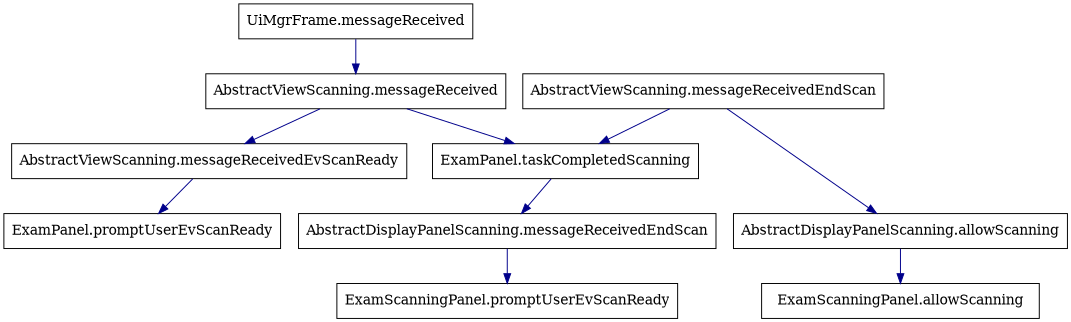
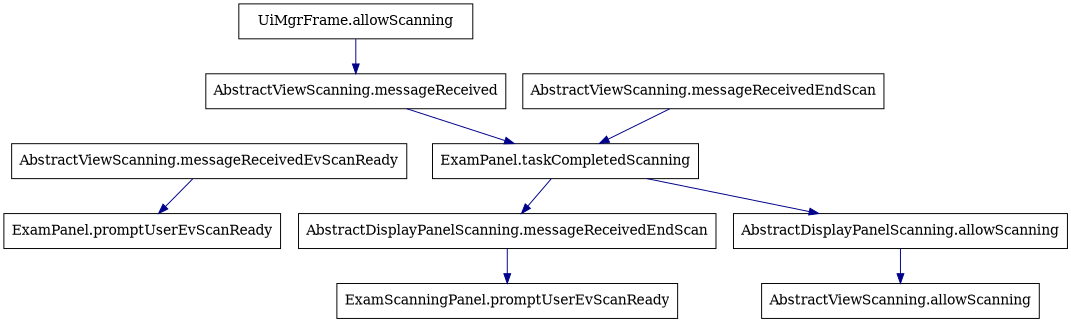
node "UiMgrFrame.messageReceived": label "UiMgrFrame.messageReceived" -> "UiMgrFrame.allowScanning"
edge "AbstractViewScanning.messageReceived" -> "AbstractViewScanning.messageReceivedEvScanReady": removed
edge "AbstractViewScanning.messageReceivedEndScan" -> "AbstractDisplayPanelScanning.allowScanning": now "ExamPanel.taskCompletedScanning" -> "AbstractDisplayPanelScanning.allowScanning"
node "ExamScanningPanel.allowScanning": label "ExamScanningPanel.allowScanning" -> "AbstractViewScanning.allowScanning"
